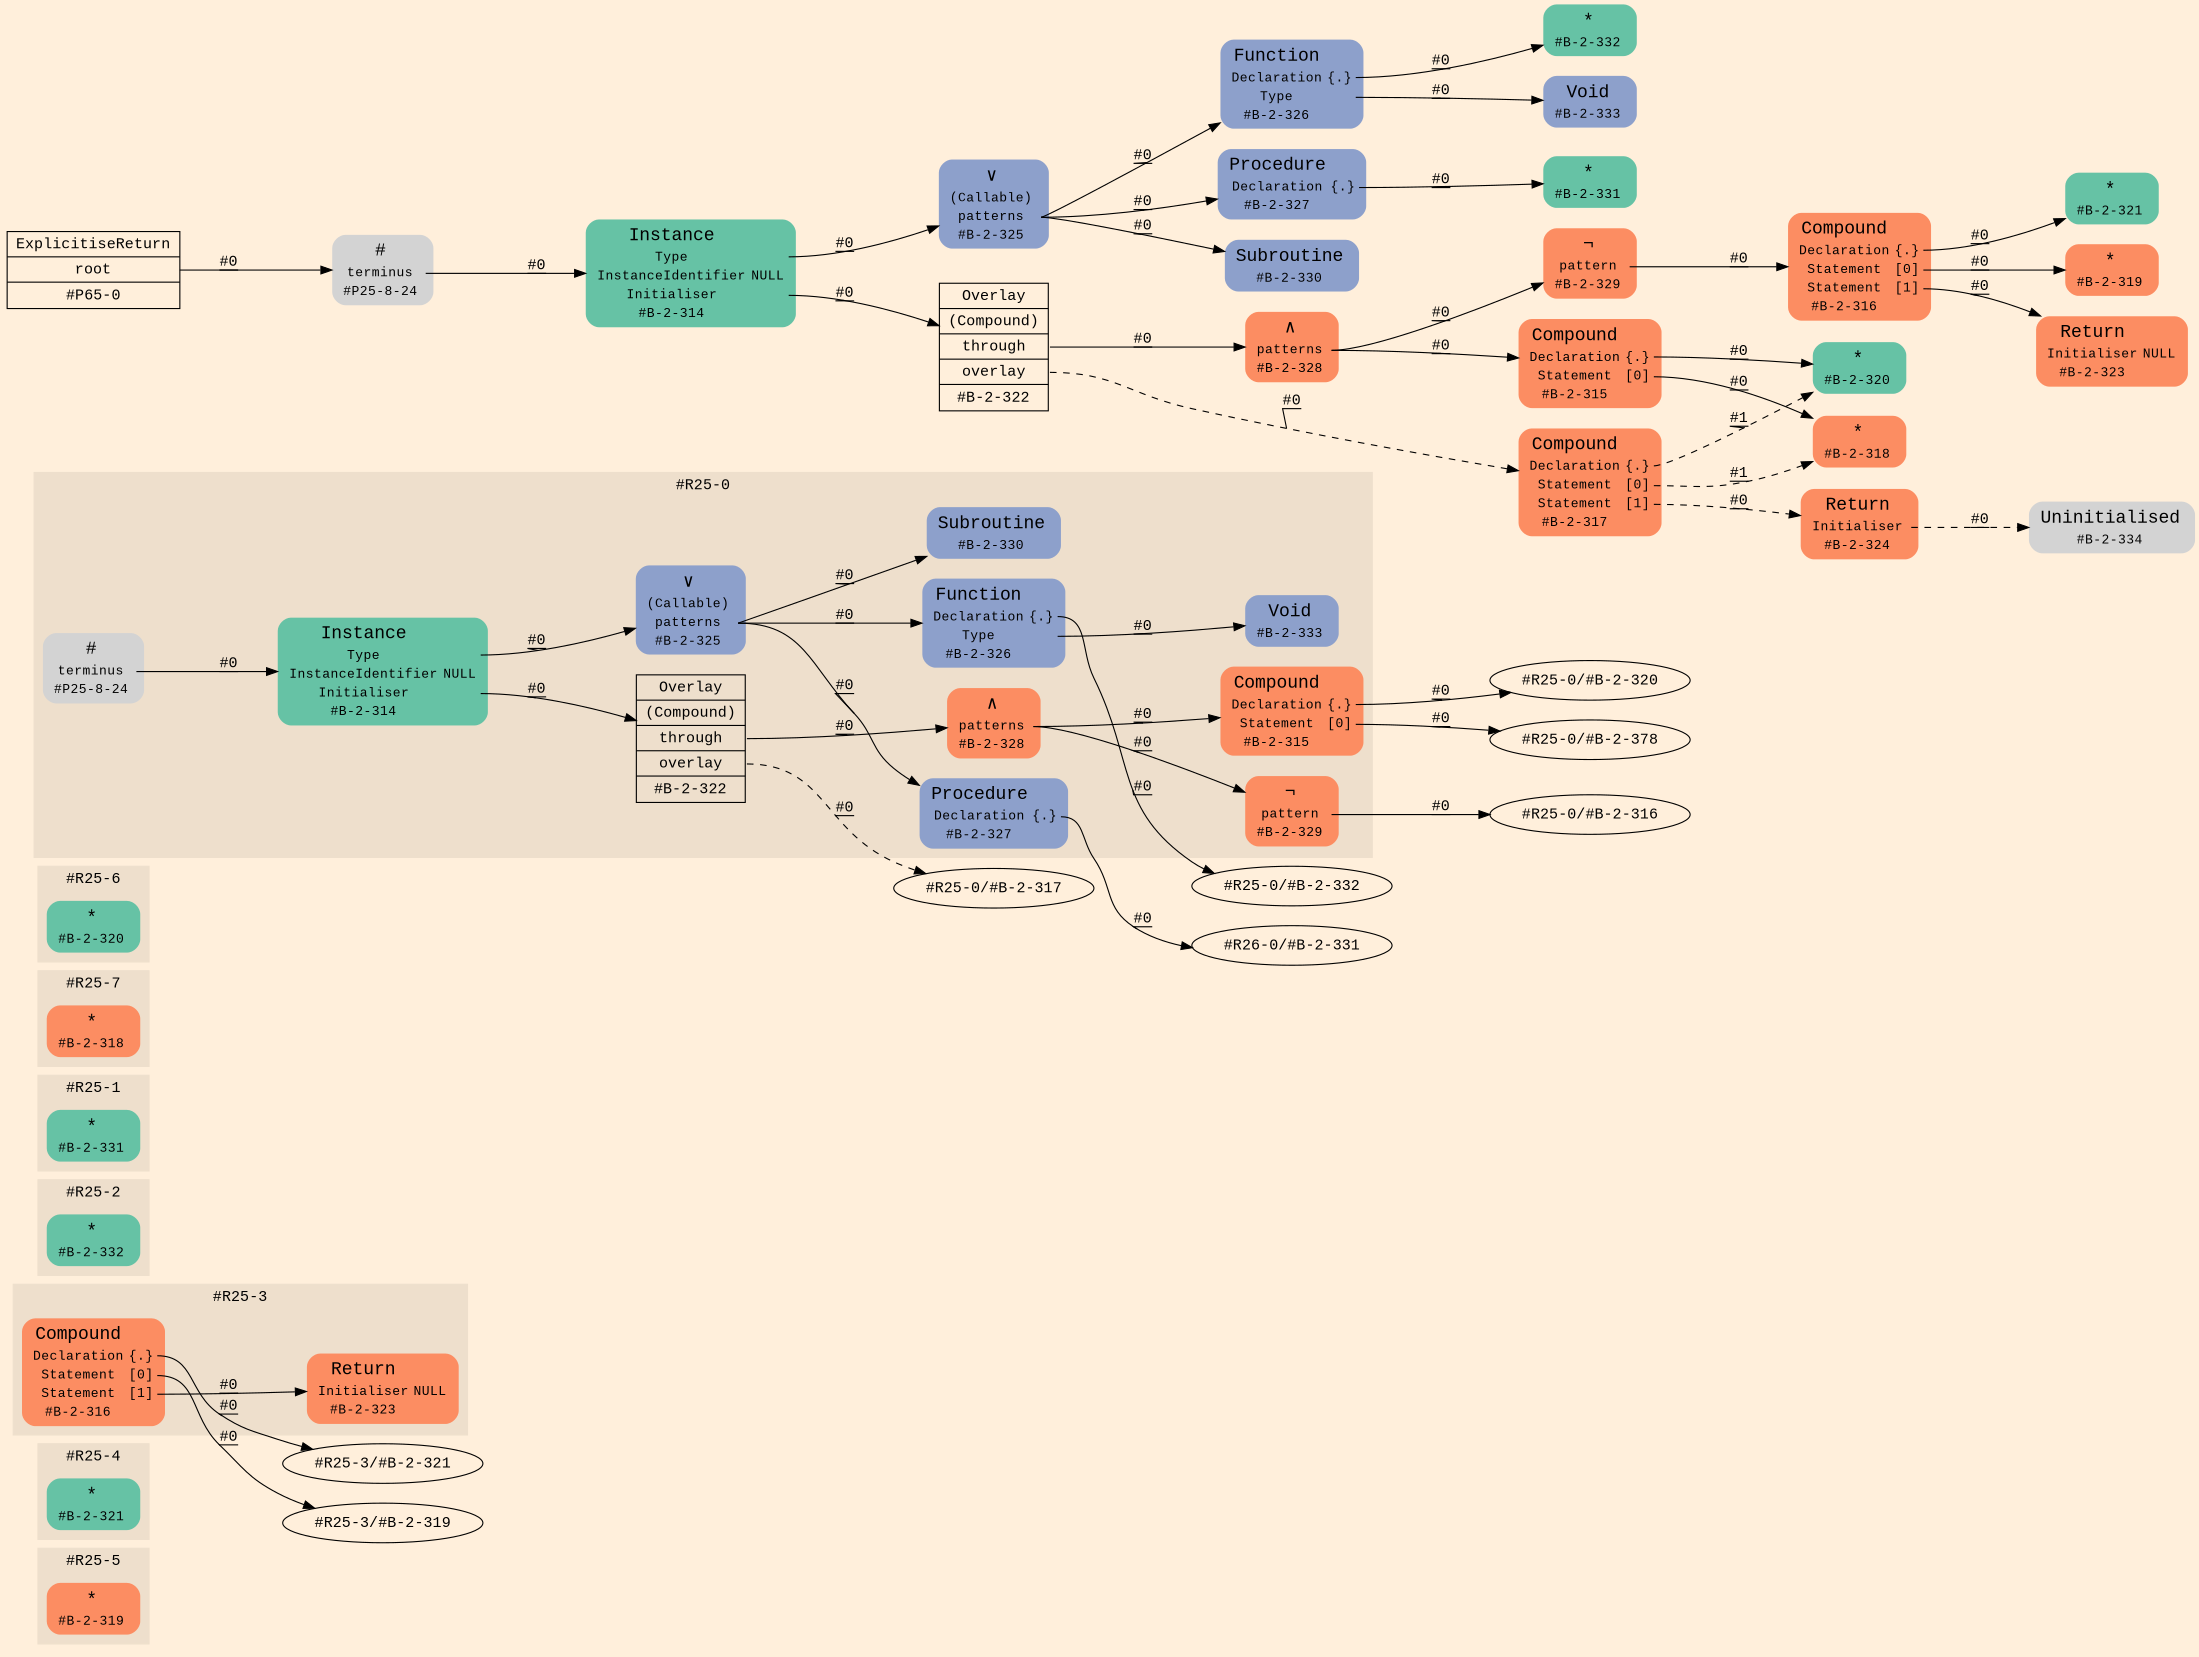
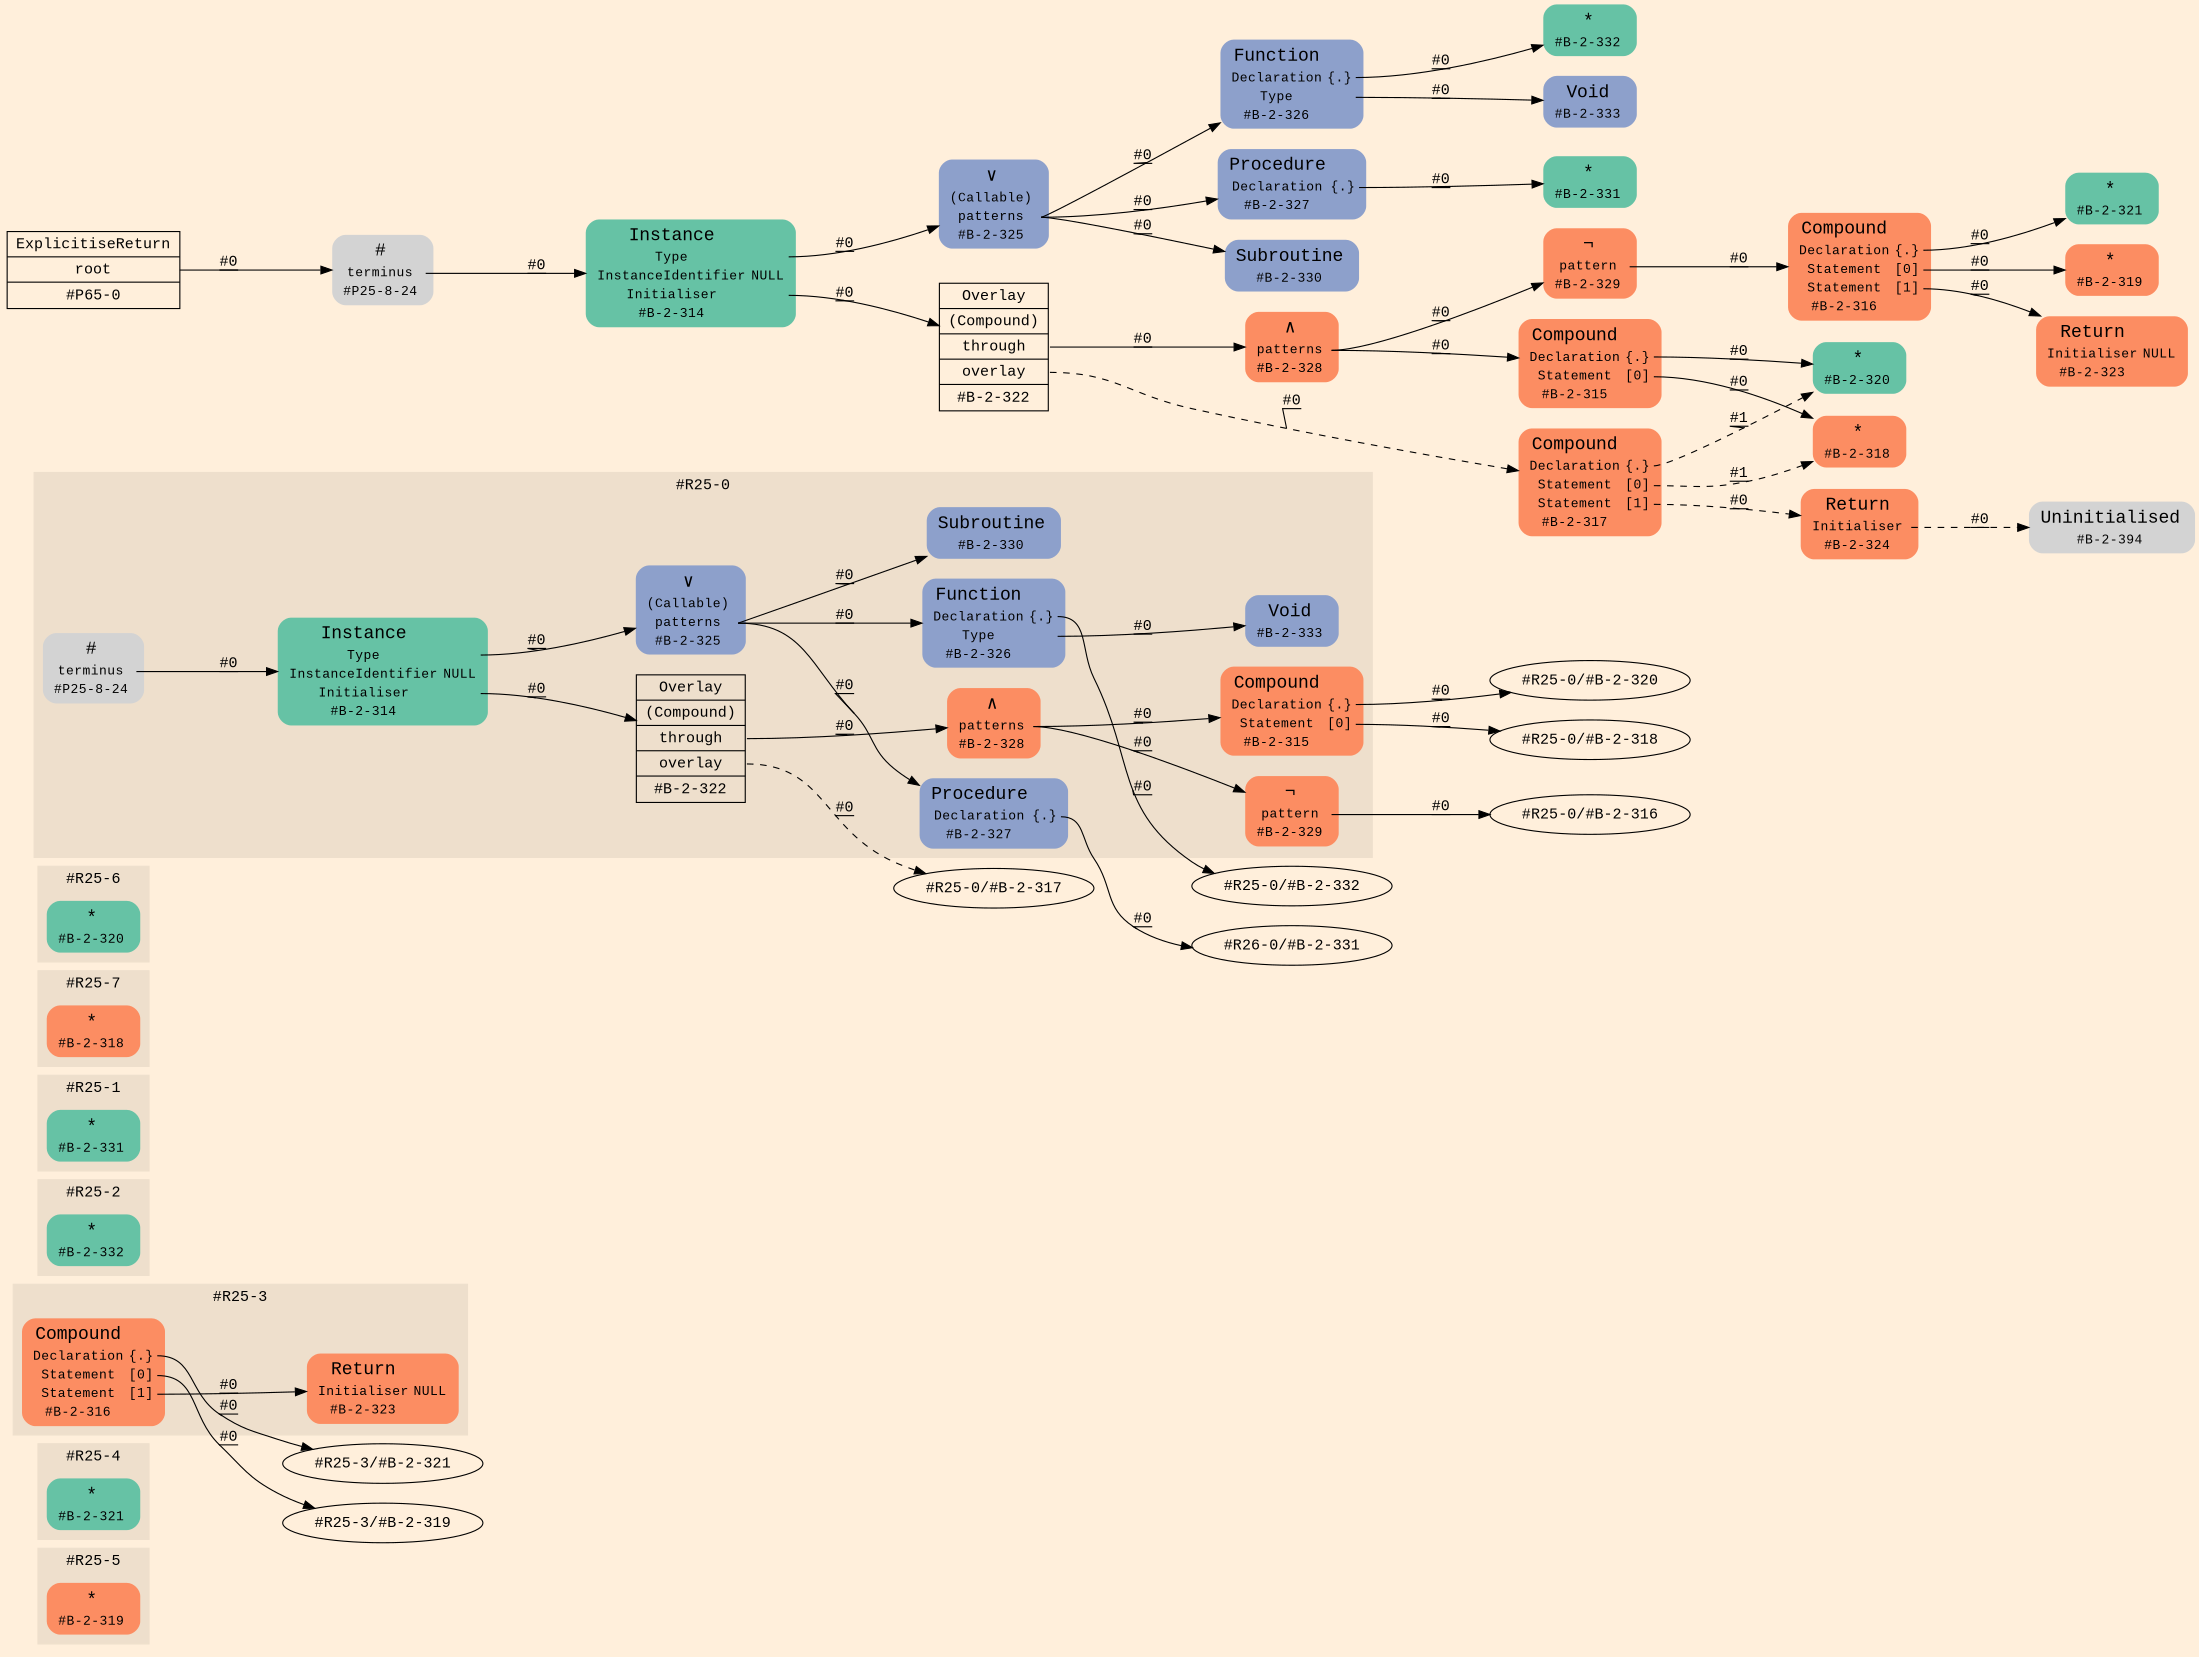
node "Uninitialised": text "#B-2-334" -> "#B-2-394"
node "#R25-0/#B-2-378": label "#R25-0/#B-2-378" -> "#R25-0/#B-2-318"
